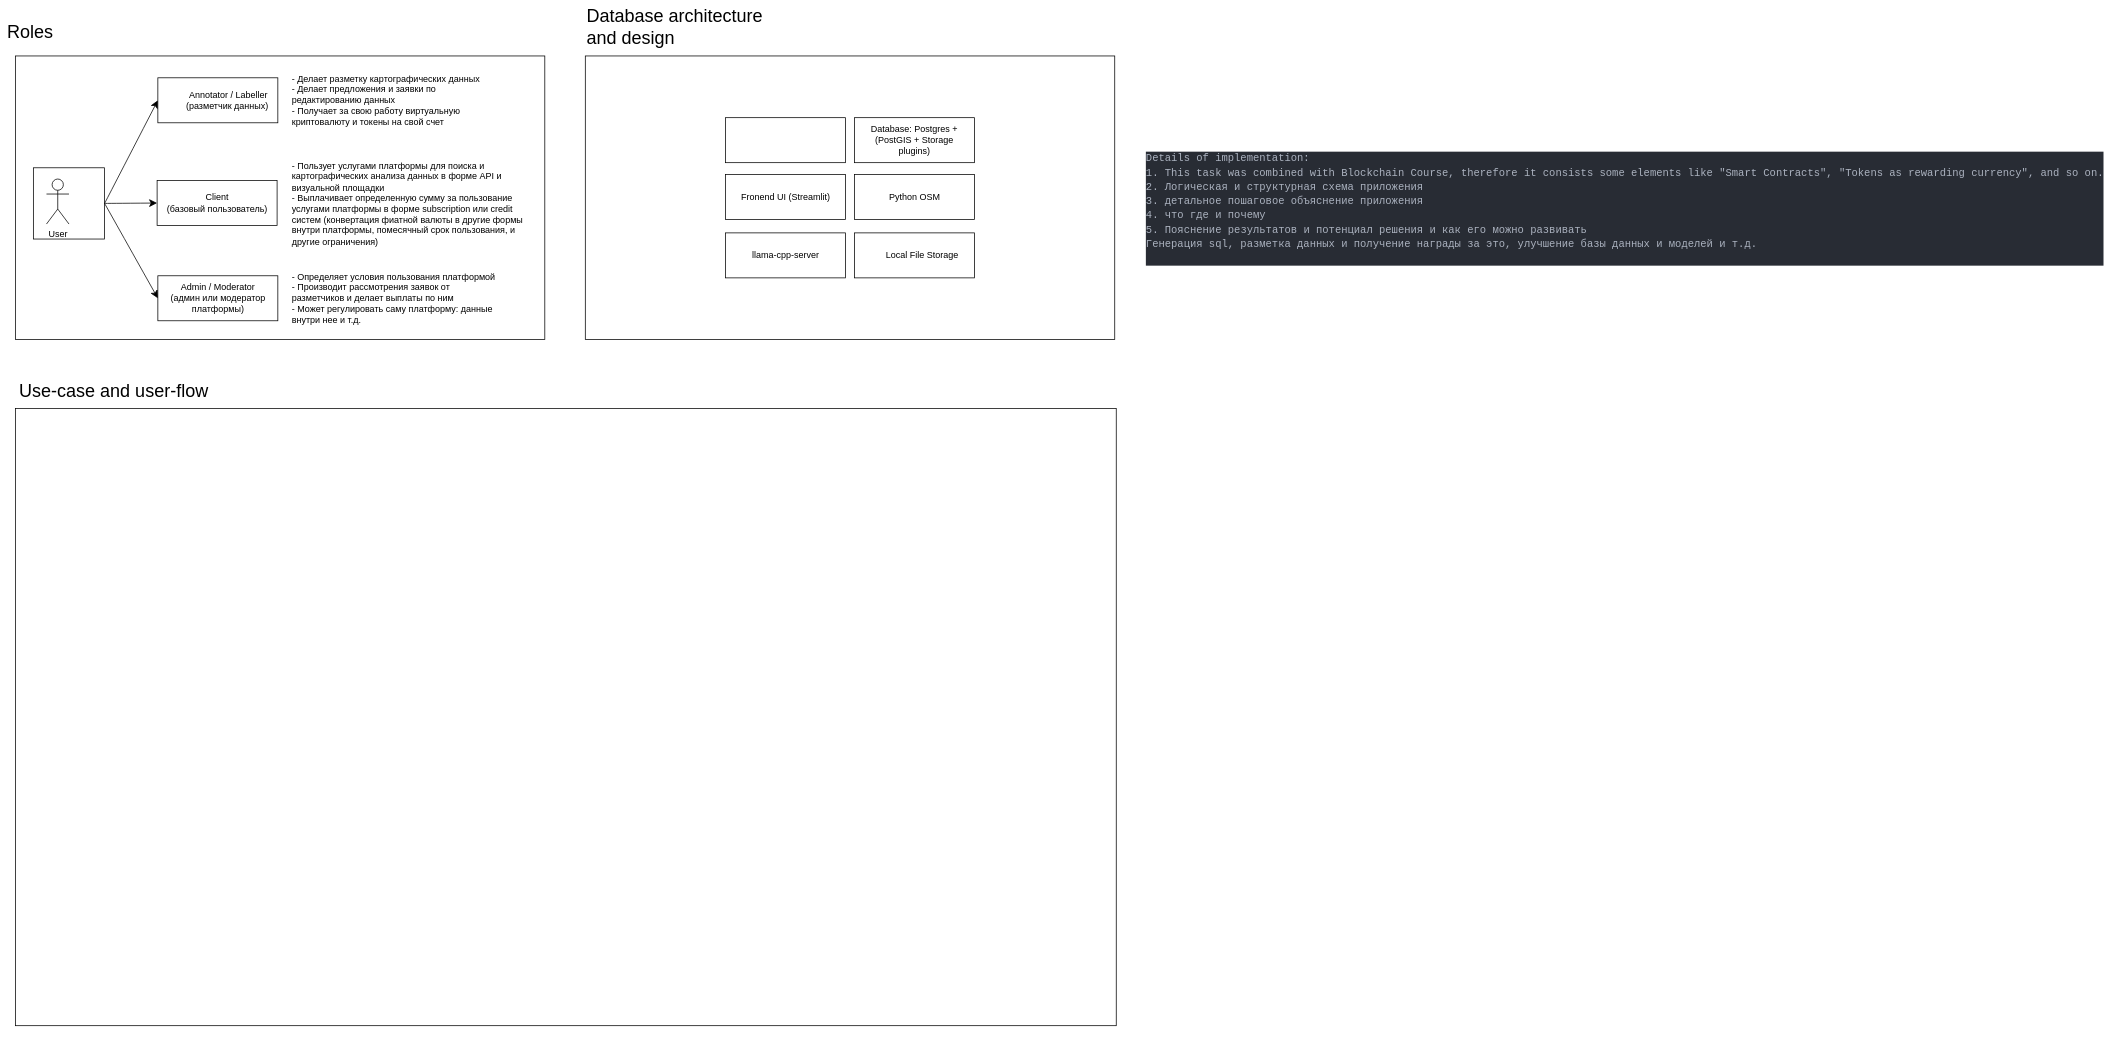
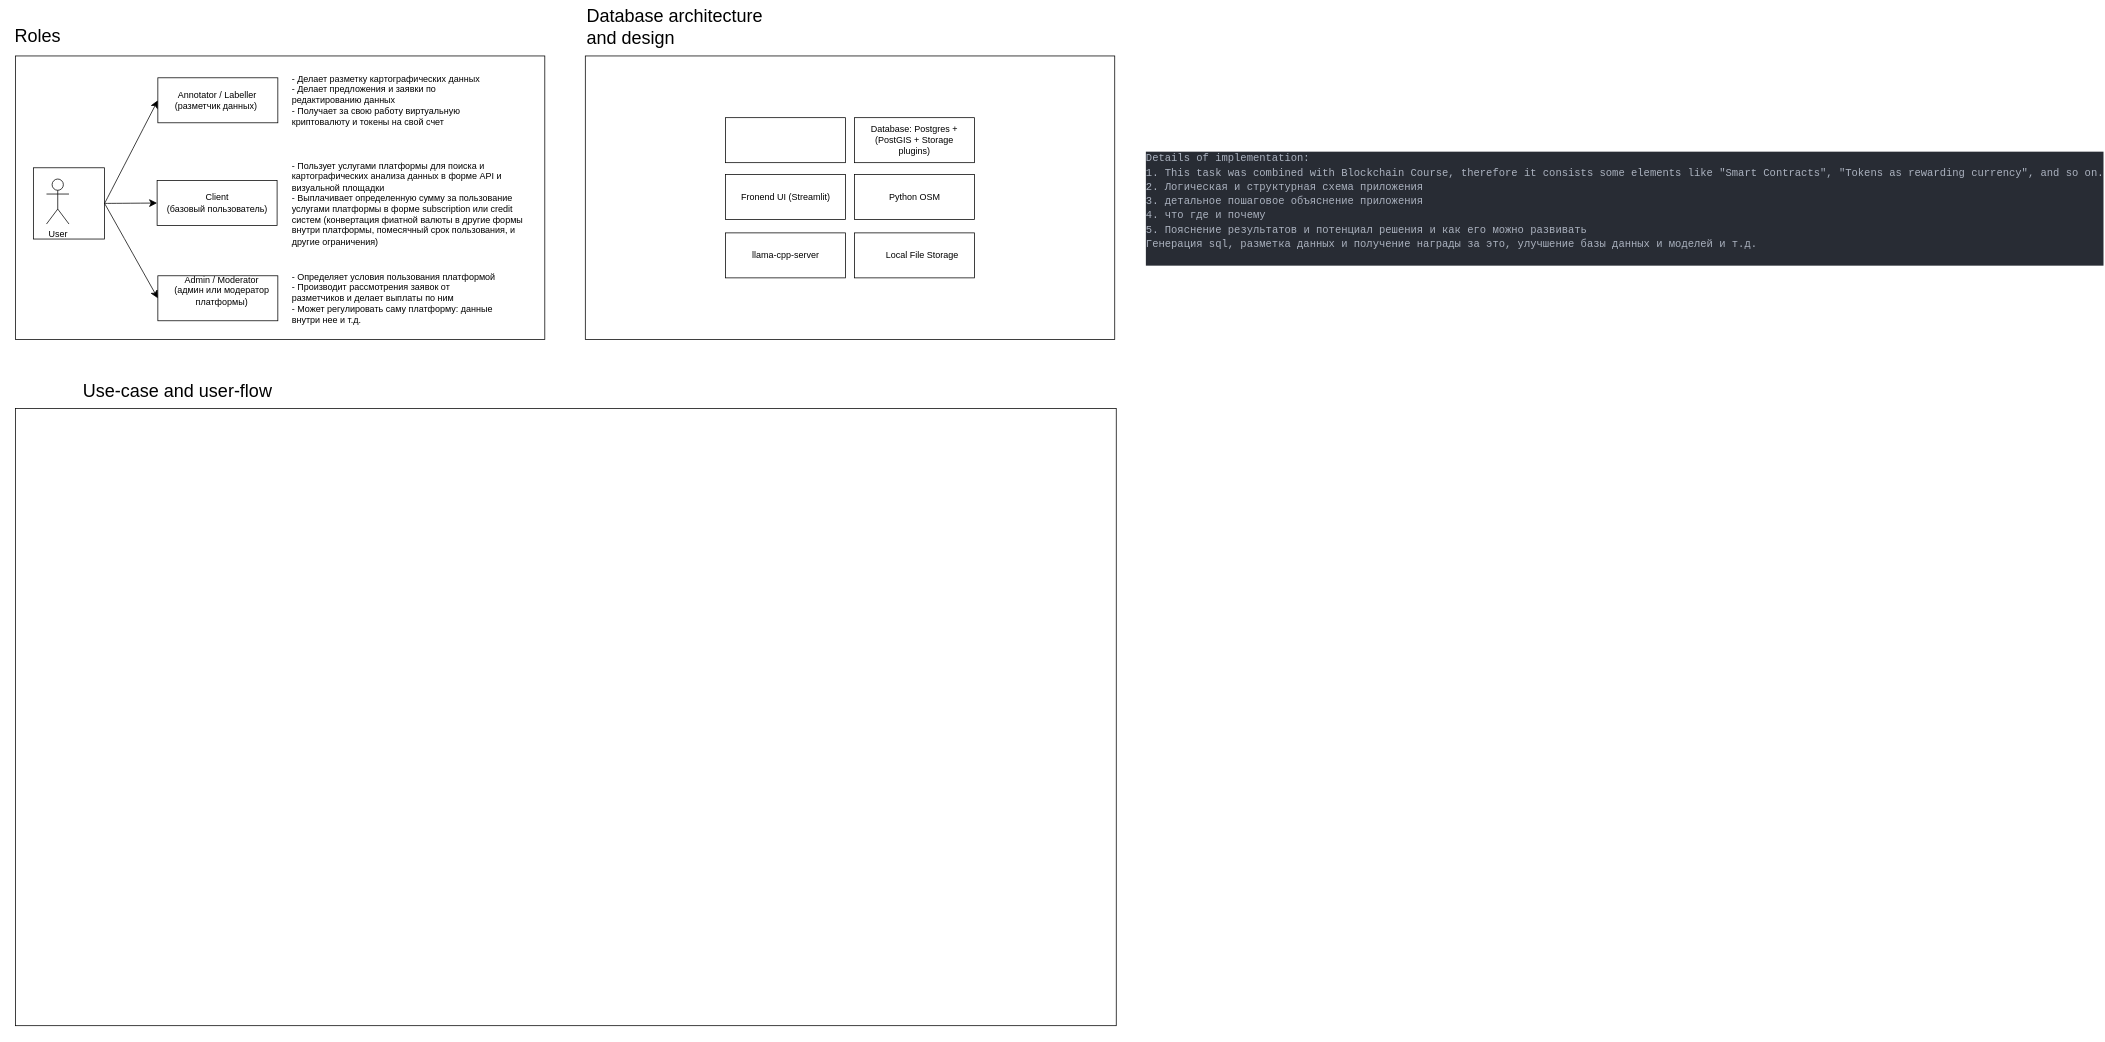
node "Roles": moved (30, 33) -> (38, 36)
node "Annotator / Labeller (разметчик данных)": moved (228, 100) -> (217, 100)
node "Admin / Moderator (админ или модератор платформы)": moved (218, 298) -> (222, 291)
node "Use-case and user-flow": moved (114, 391) -> (178, 391)
